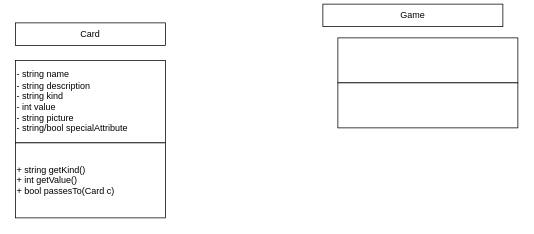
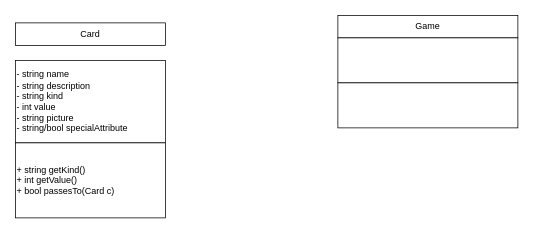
node "Game": moved (413, 15) -> (428, 27)
